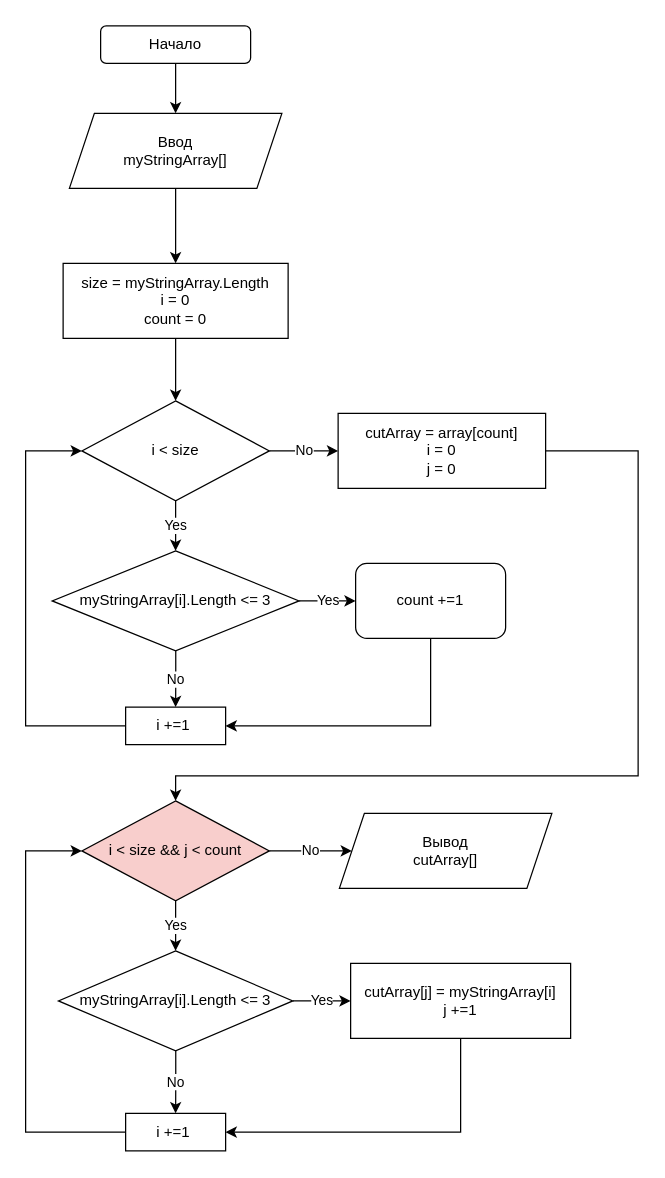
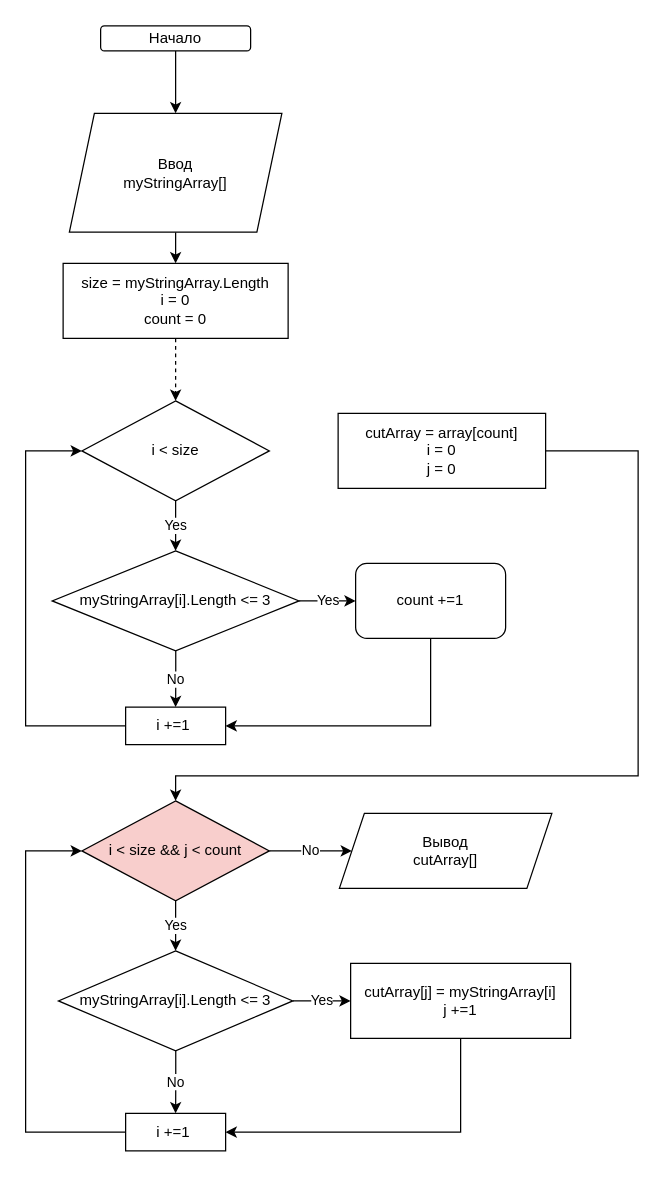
node "Начало": size 150x38 -> 150x25
node "Ввод myStringArray[]": size 213x75 -> 213x119
edge "size = myStringArray.Length i = 0 count = 0" -> "i < size": style solid -> dashed
edge "i < size" -> "cutArray = array[count] i = 0 j = 0": removed, label "No"
